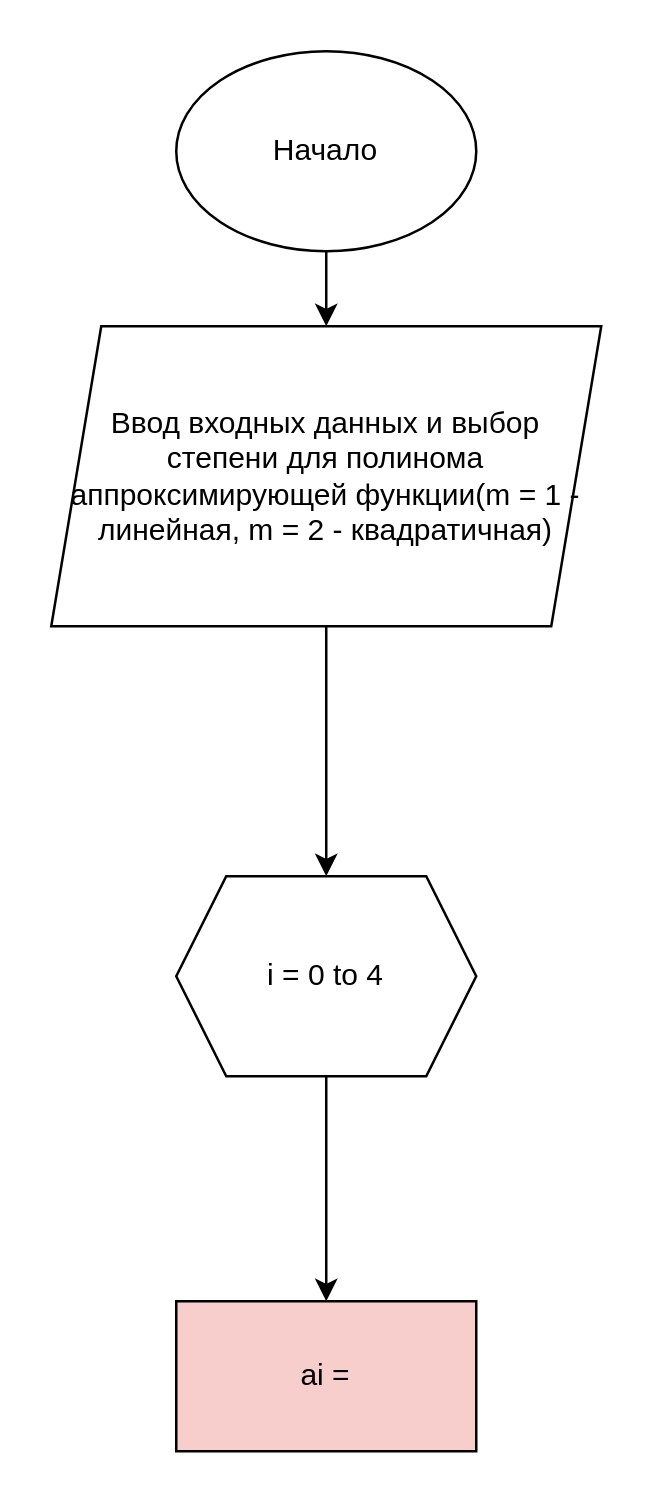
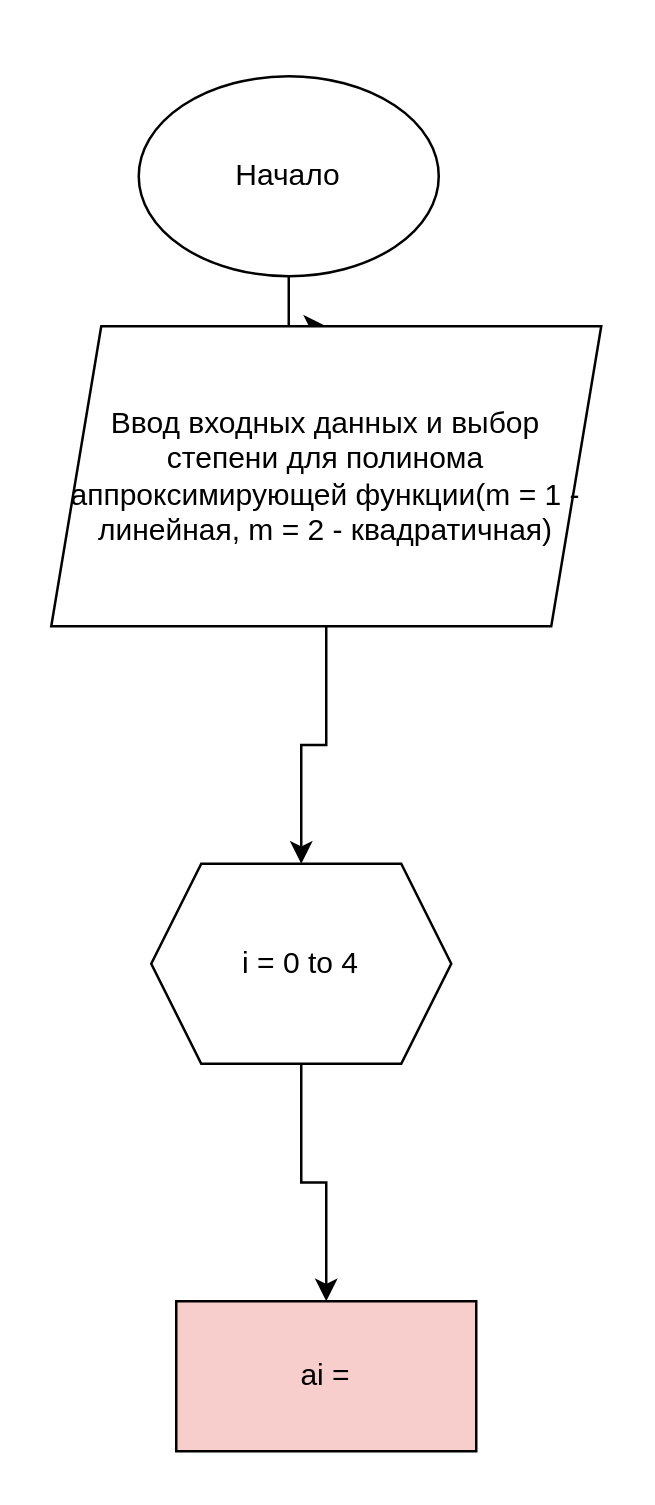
node "Начало": moved (326, 151) -> (289, 176)
node "i = 0 to 4": moved (326, 976) -> (301, 964)
